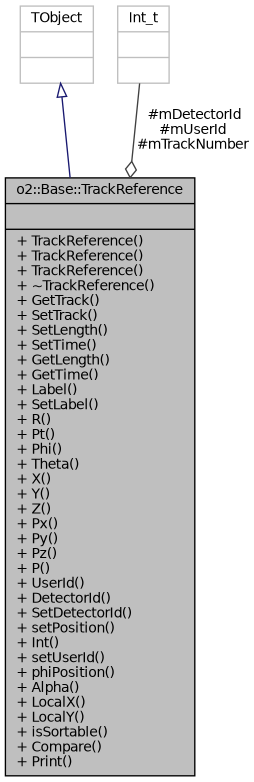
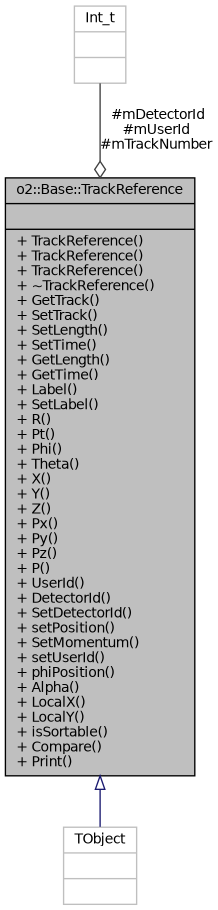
edge "o2::Base::TrackReference" -> "TObject": reversed
node "o2::Base::TrackReference": text "+ Int()" -> "+ SetMomentum()"
